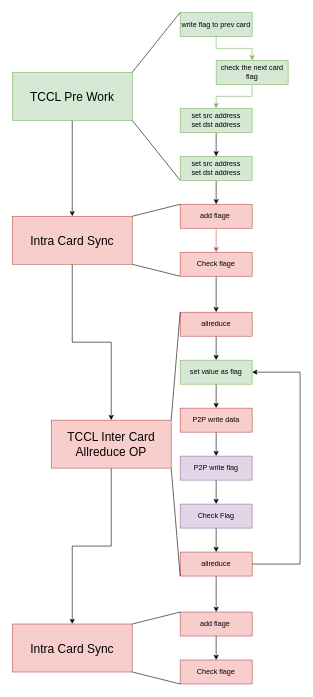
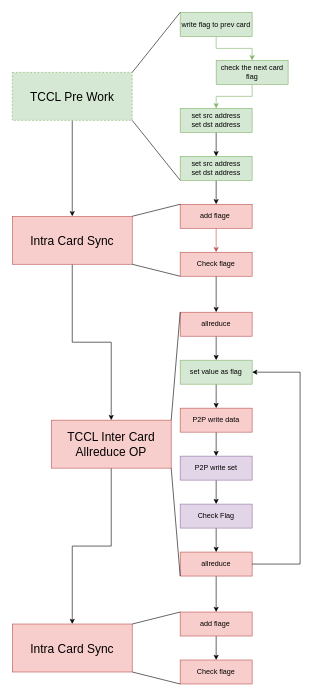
node "TCCL Pre Work": style solid -> dashed
node "P2P write flag": label "P2P write flag" -> "P2P write set"
